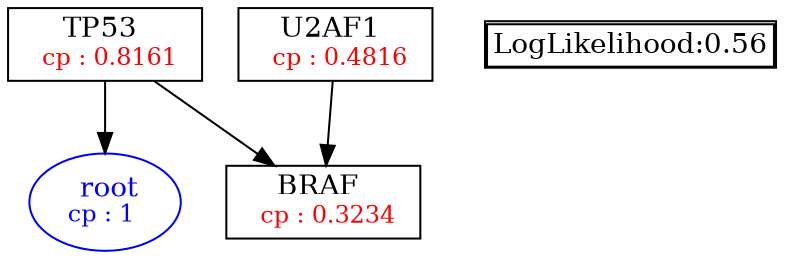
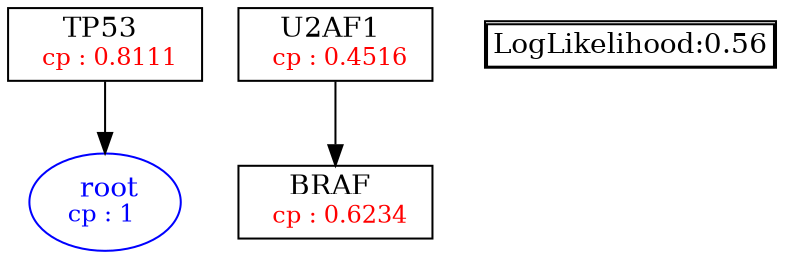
node "TP53": text "cp : 0.8161" -> "cp : 0.8111"
node "U2AF1": text "cp : 0.4816" -> "cp : 0.4516"
edge "TP53" -> "BRAF": removed
node "BRAF": text "cp : 0.3234" -> "cp : 0.6234"
